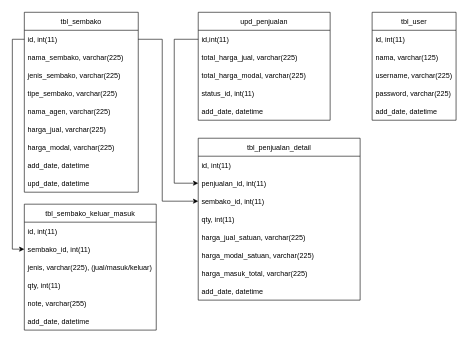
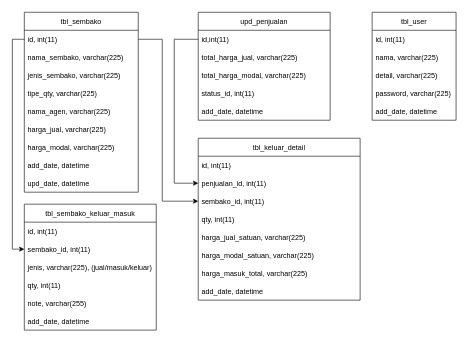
node "nama, varchar(125)": label "nama, varchar(125)" -> "nama, varchar(225)"
node "username, varchar(225)": label "username, varchar(225)" -> "detail, varchar(225)"
node "tipe_sembako, varchar(225)": label "tipe_sembako, varchar(225)" -> "tipe_qty, varchar(225)"
node "tbl_penjualan_detail": label "tbl_penjualan_detail" -> "tbl_keluar_detail"
